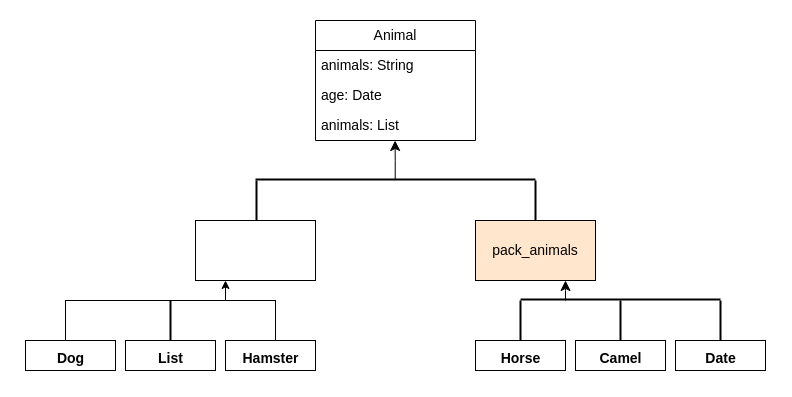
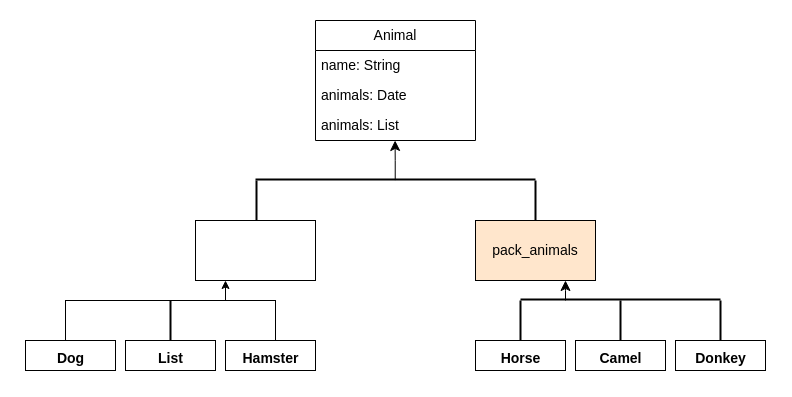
node "animals: String": label "animals: String" -> "name: String"
node "age: Date": label "age: Date" -> "animals: Date"
node "Date": label "Date" -> "Donkey"
